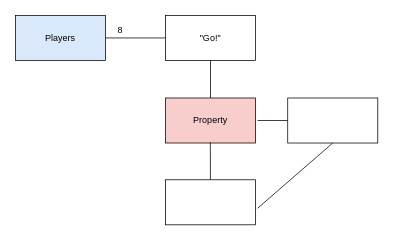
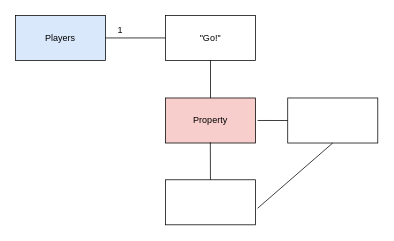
node "8": label "8" -> "1"
